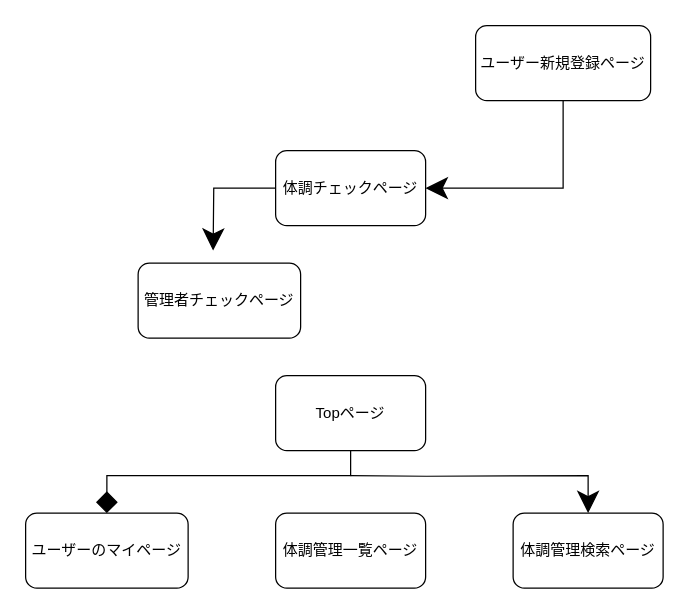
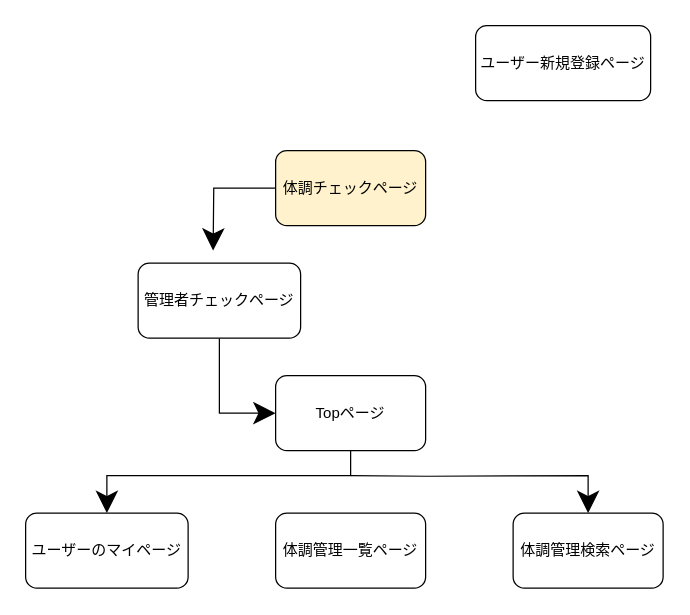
node "体調チェックページ": fillcolor #ffffff -> #fff2cc
edge "ユーザー新規登録ページ" -> "体調チェックページ": removed
edge "管理者チェックページ" -> "Topページ": added
edge "Topページ" -> "ユーザーのマイページ": arrowhead diamond -> classic
